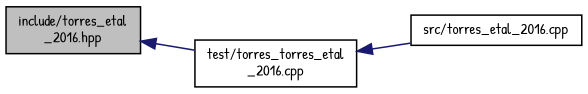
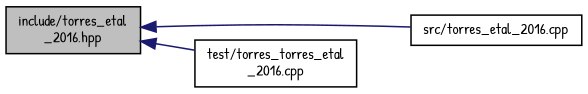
edge "src/torres_etal_2016.cpp" -> "test/torres_torres_etal _2016.cpp": now "src/torres_etal_2016.cpp" -> "include/torres_etal _2016.hpp"
